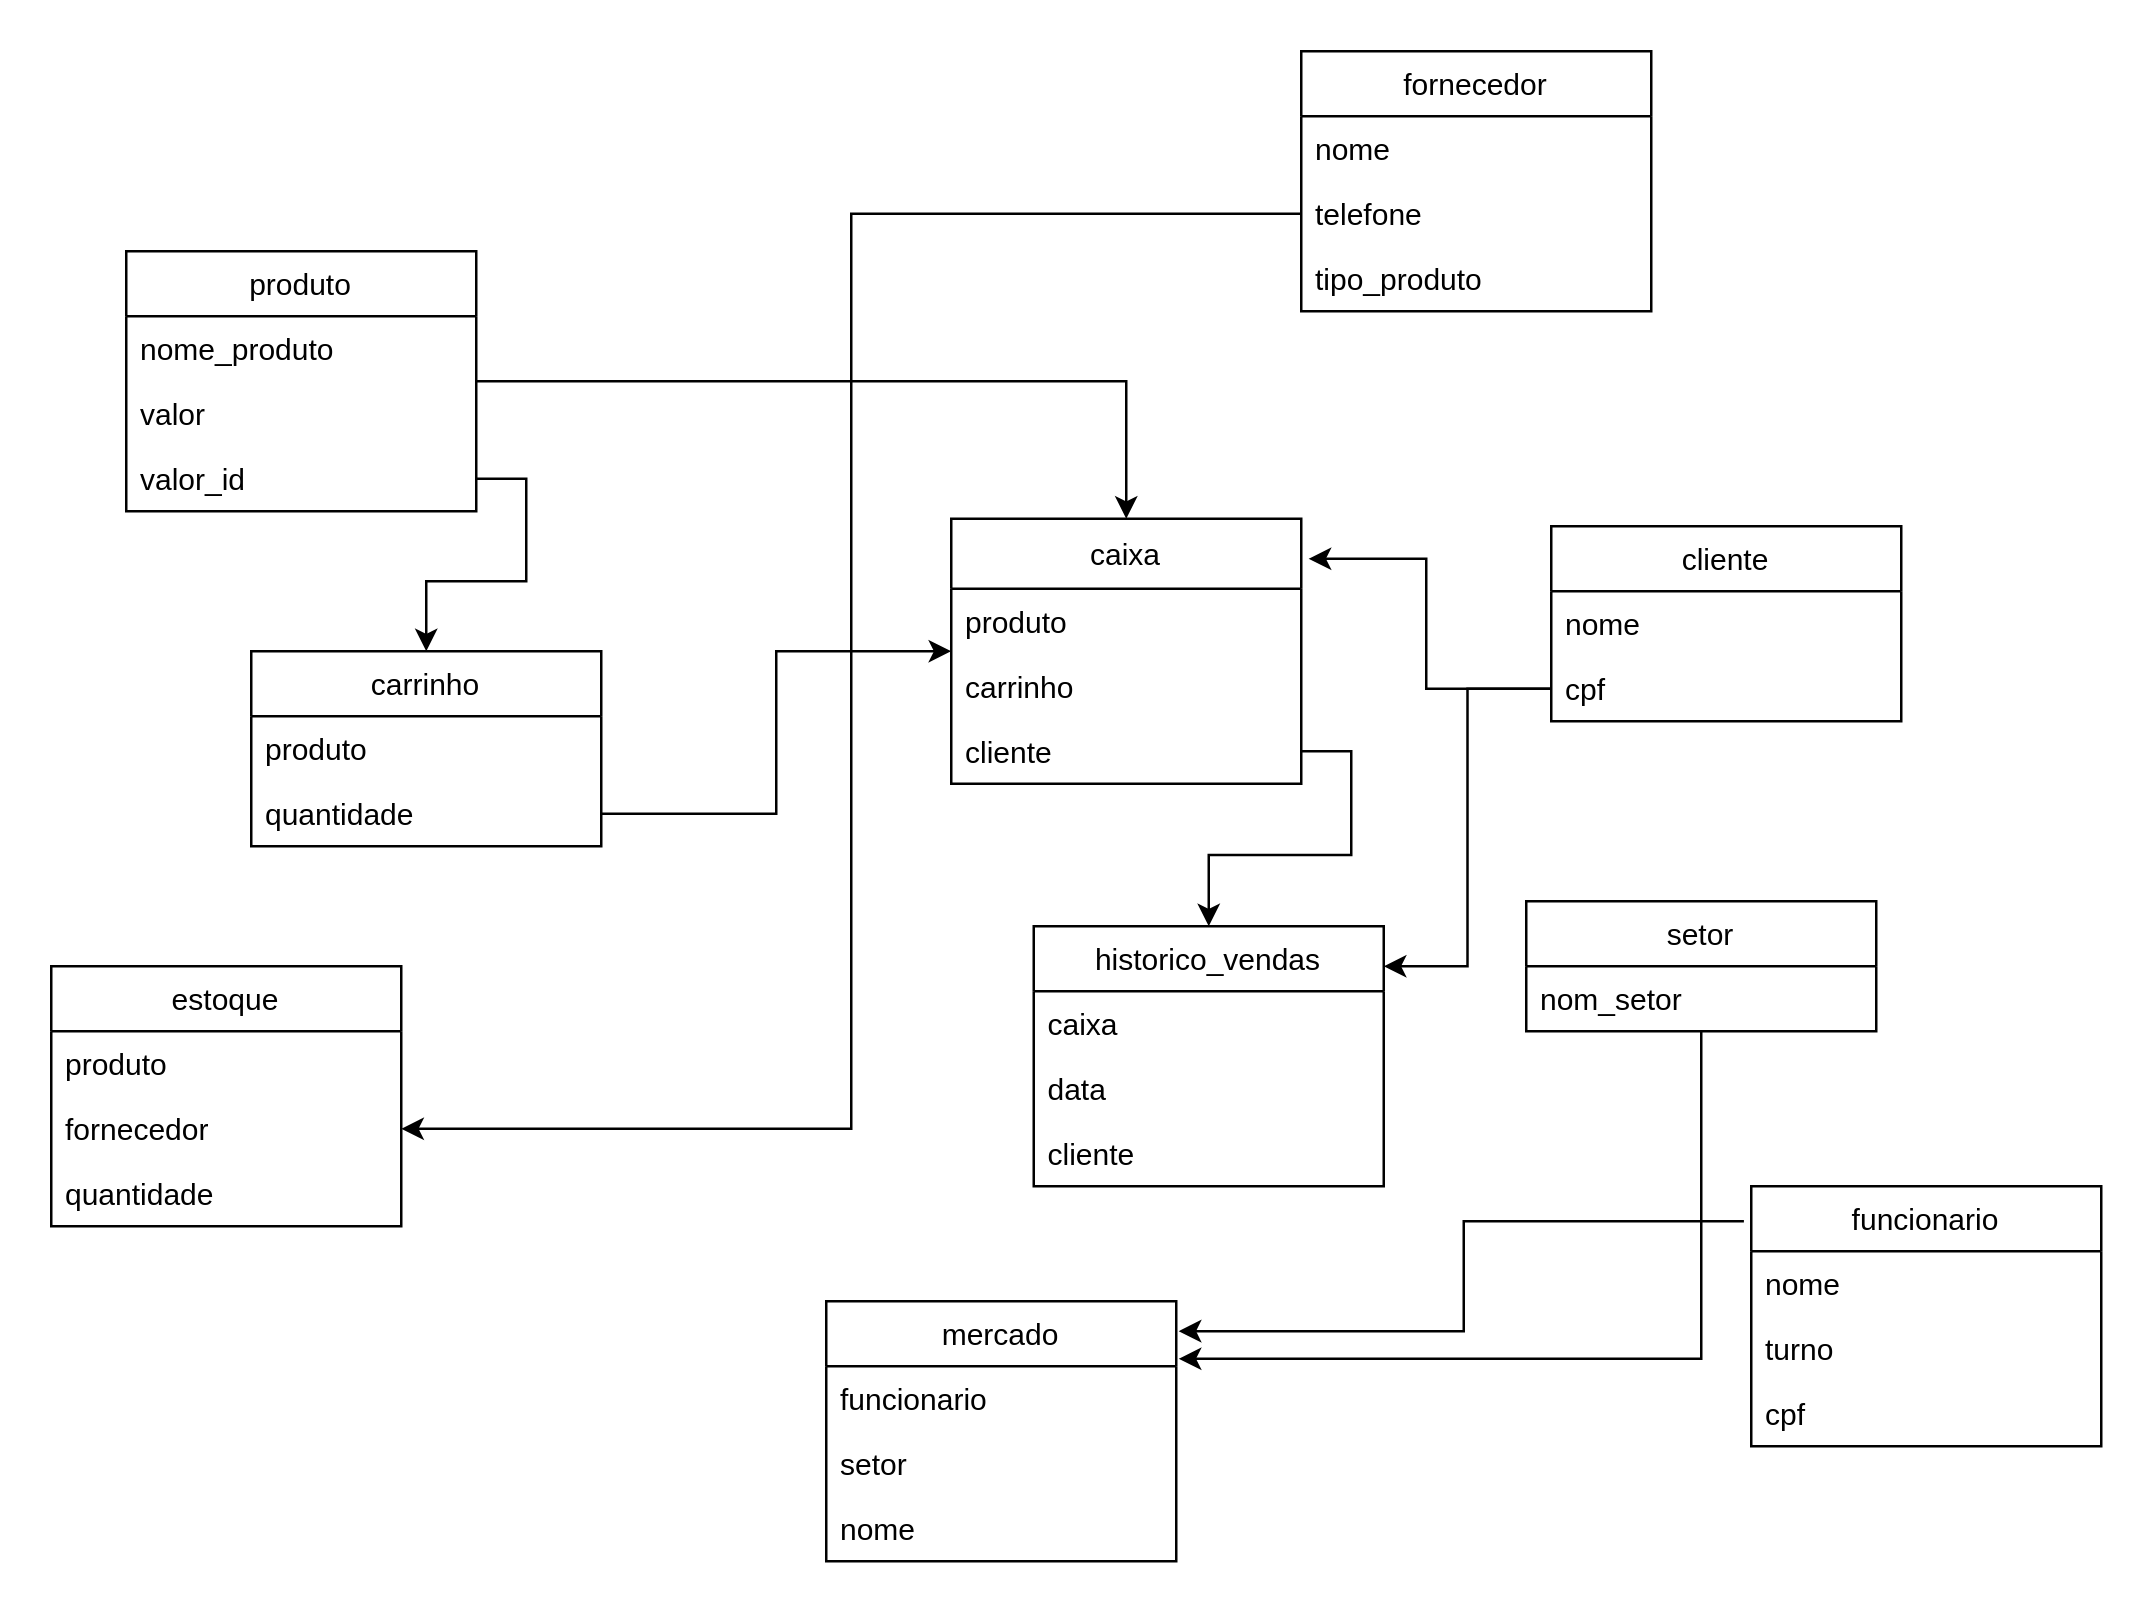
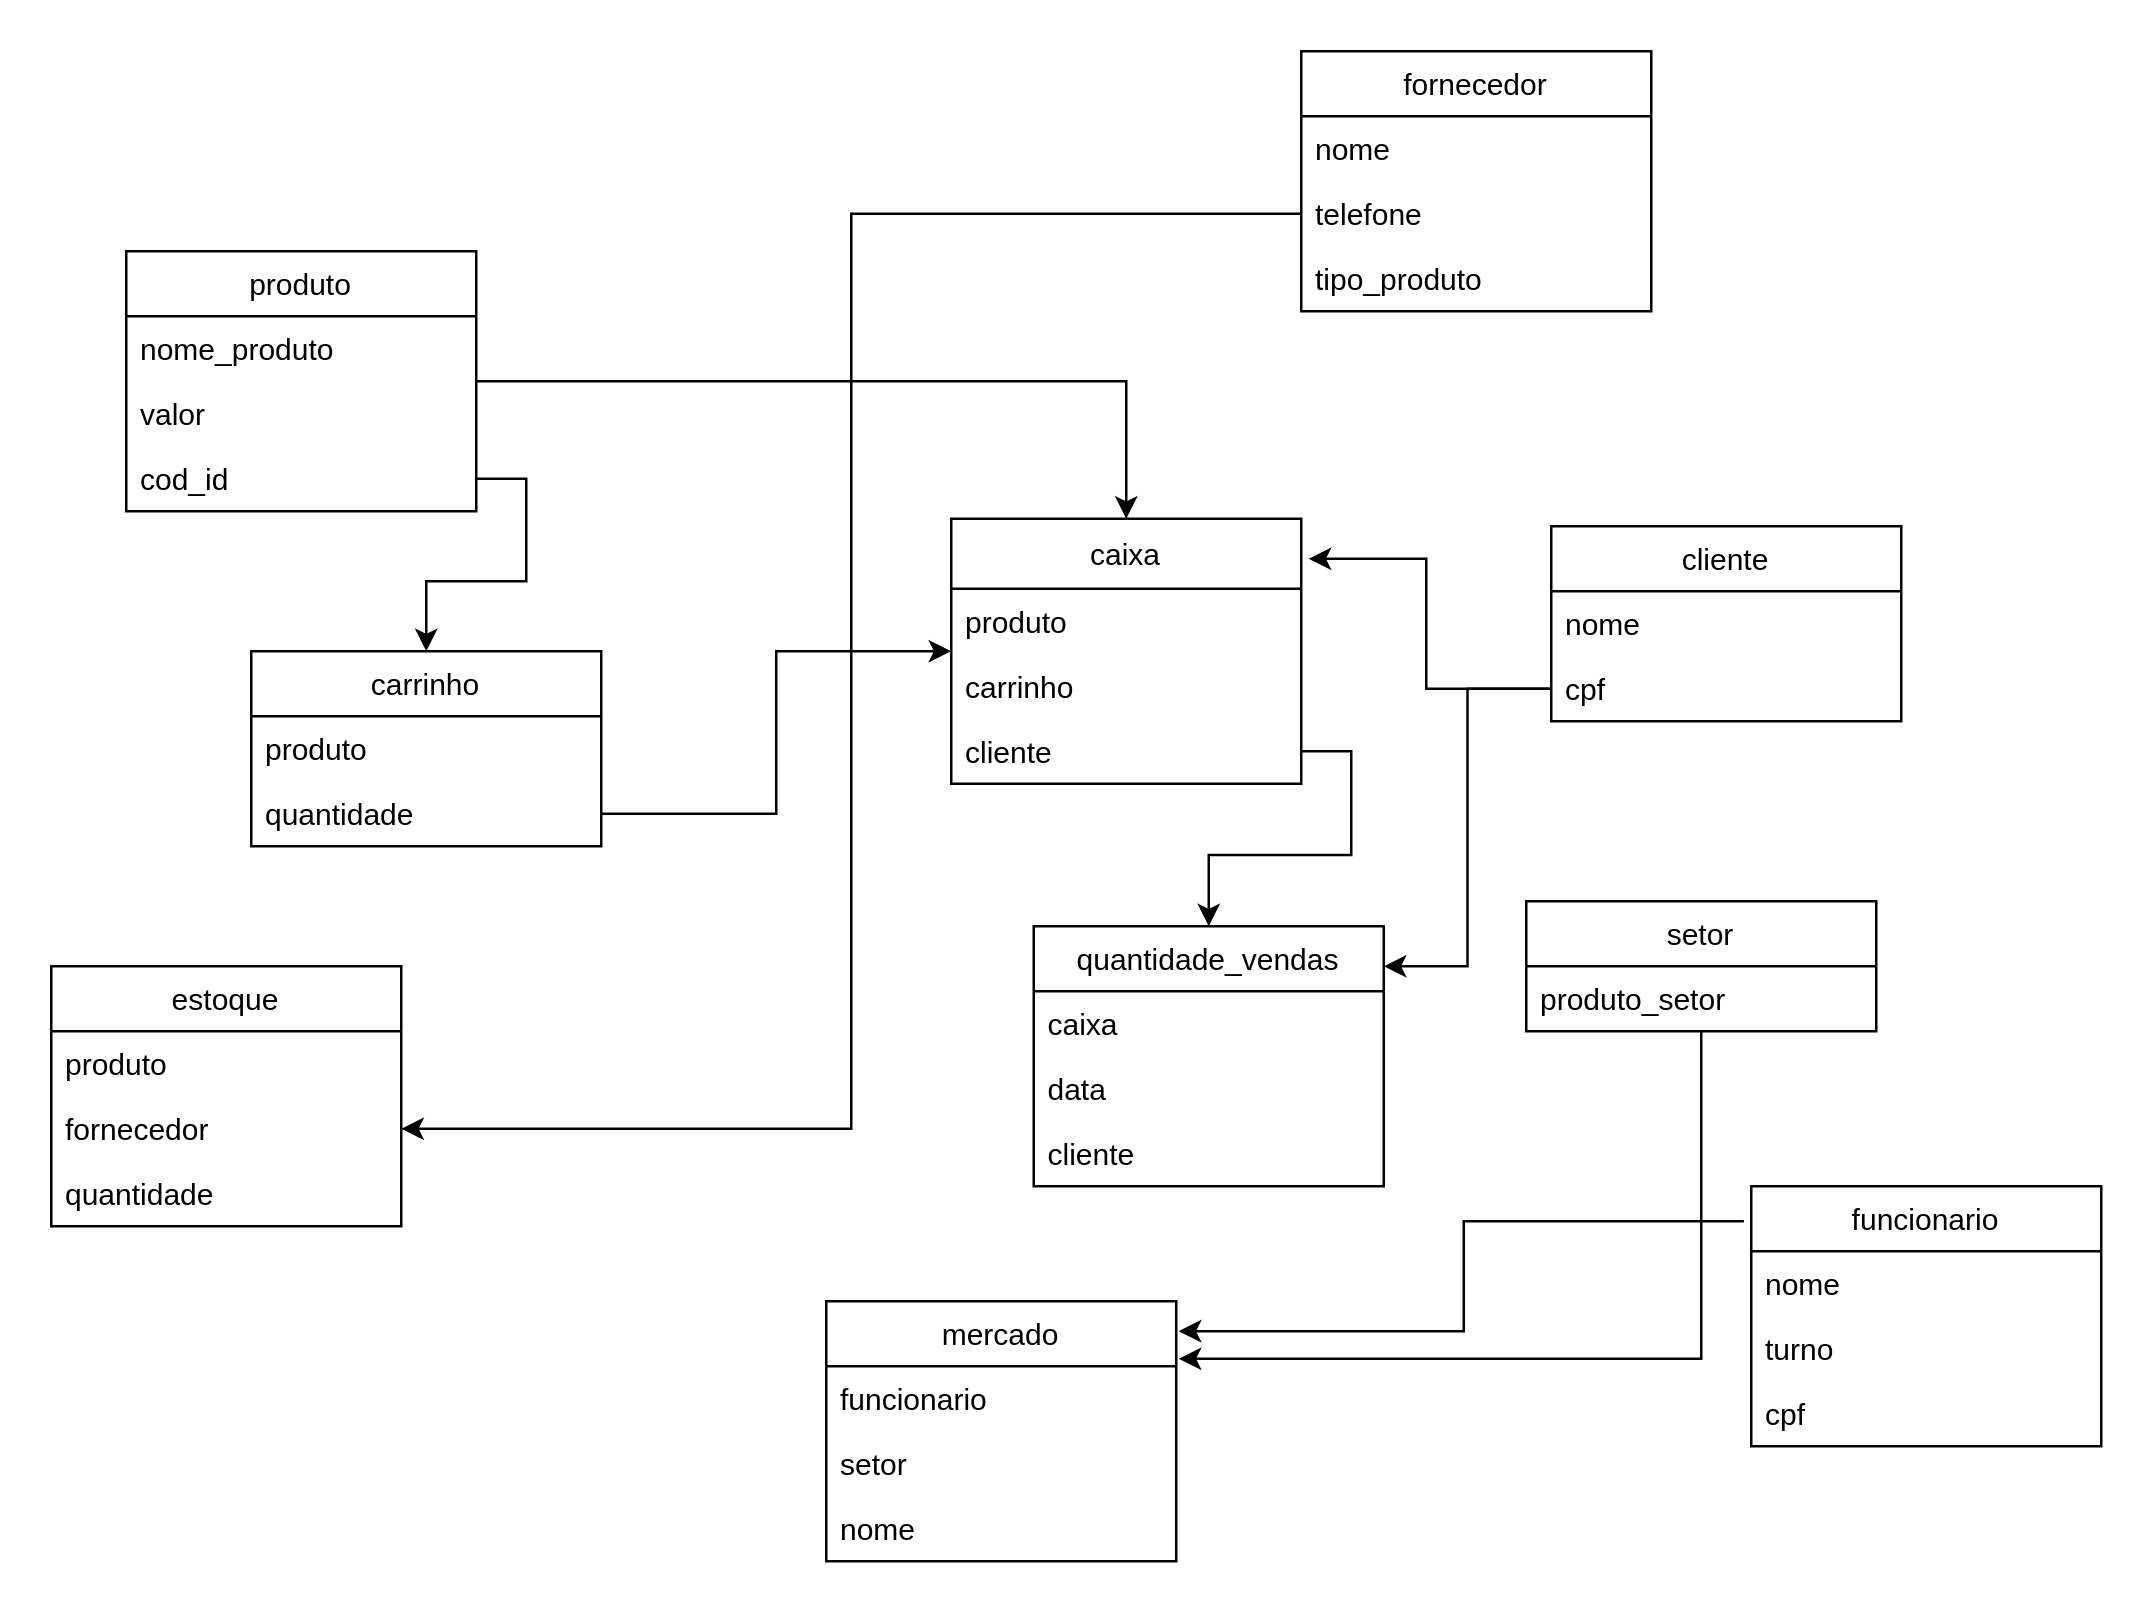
node "valor_id": label "valor_id" -> "cod_id"
node "historico_vendas": label "historico_vendas" -> "quantidade_vendas"
node "nom_setor": label "nom_setor" -> "produto_setor"
